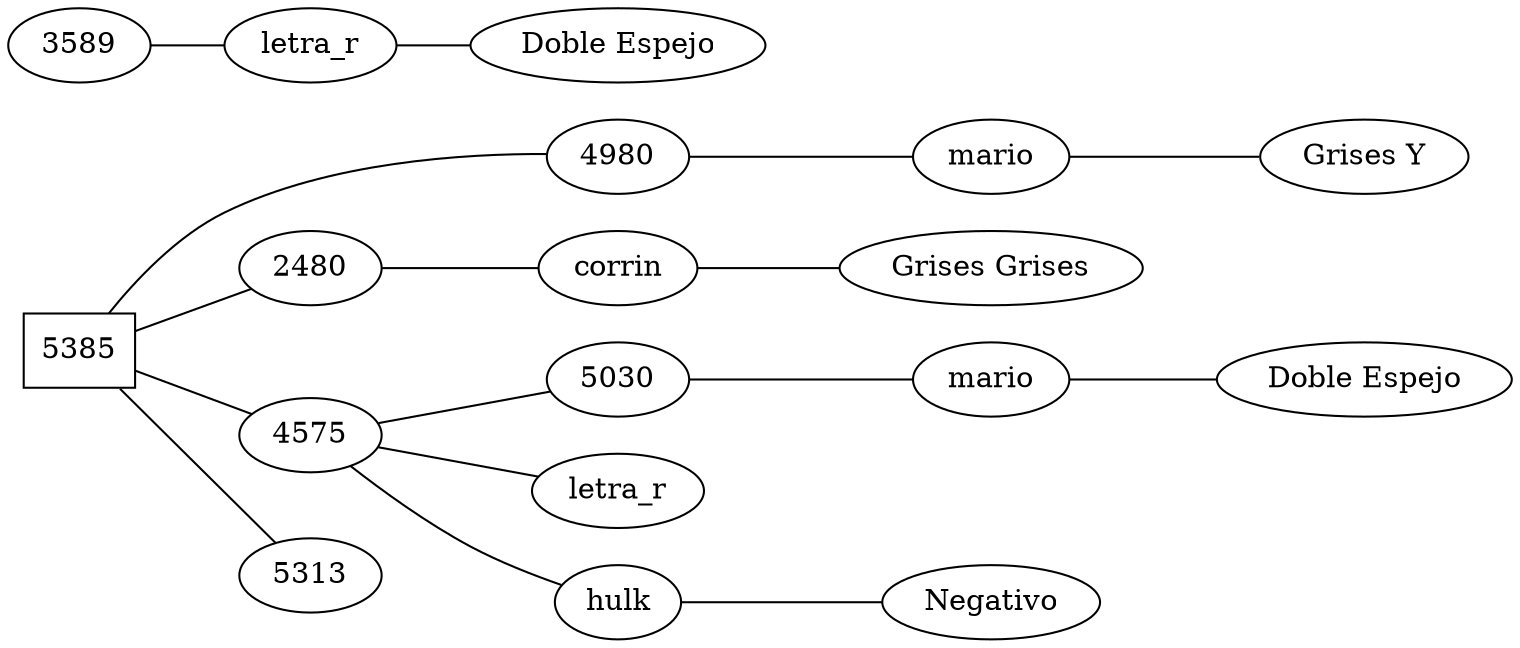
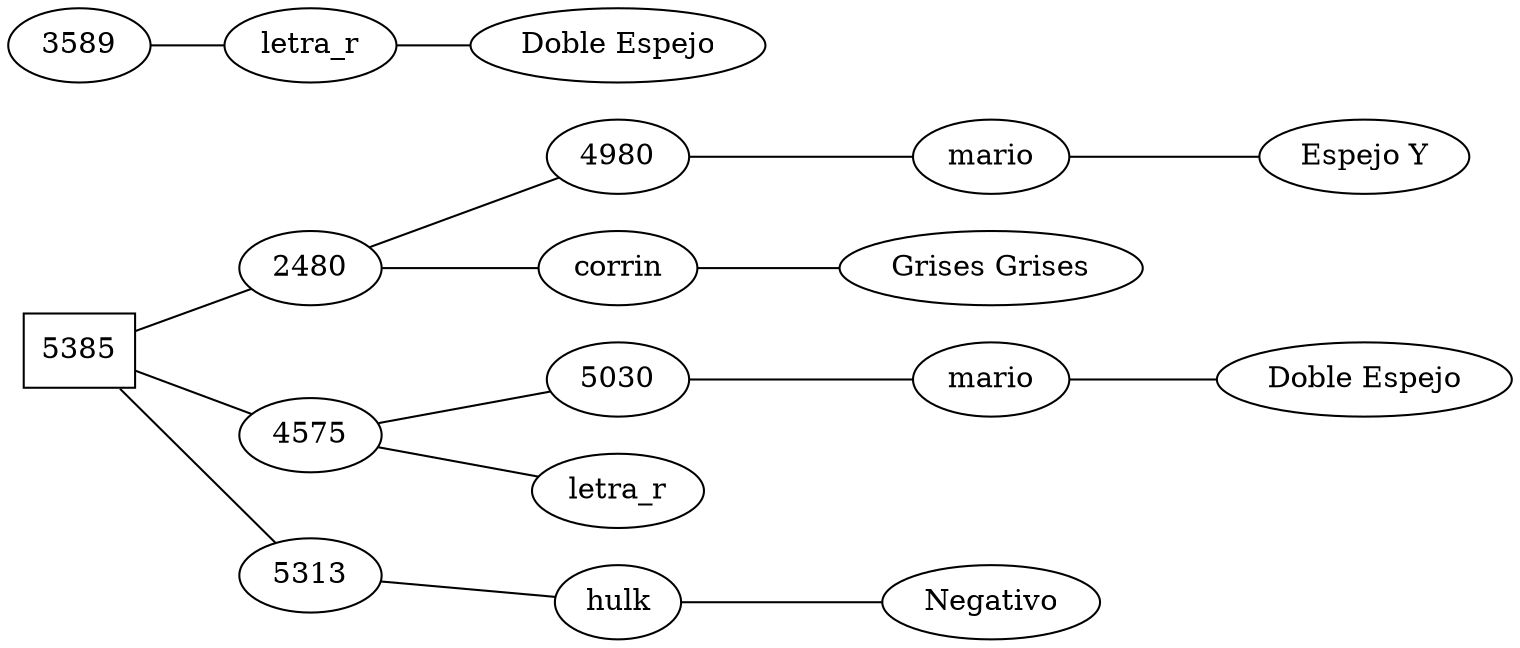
node "Grises Y": label "Grises Y" -> "Espejo Y"
edge "4980" -- "5385": now "4980" -- "2480"
edge "4575" -- "hulk": now "5313" -- "hulk"
